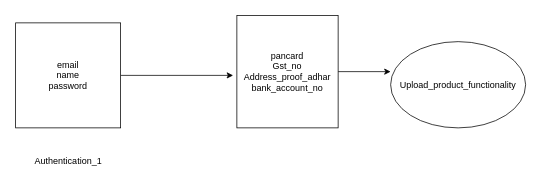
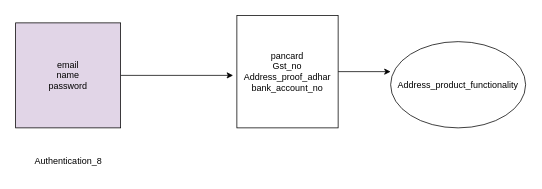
node "email name password": fillcolor #ffffff -> #e1d5e7
node "Upload_product_functionality": label "Upload_product_functionality" -> "Address_product_functionality"
node "Authentication_1": label "Authentication_1" -> "Authentication_8"
